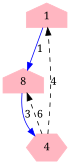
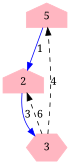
node "1": label "1" -> "5"
node "8": label "8" -> "2"
node "4": label "4" -> "3"
